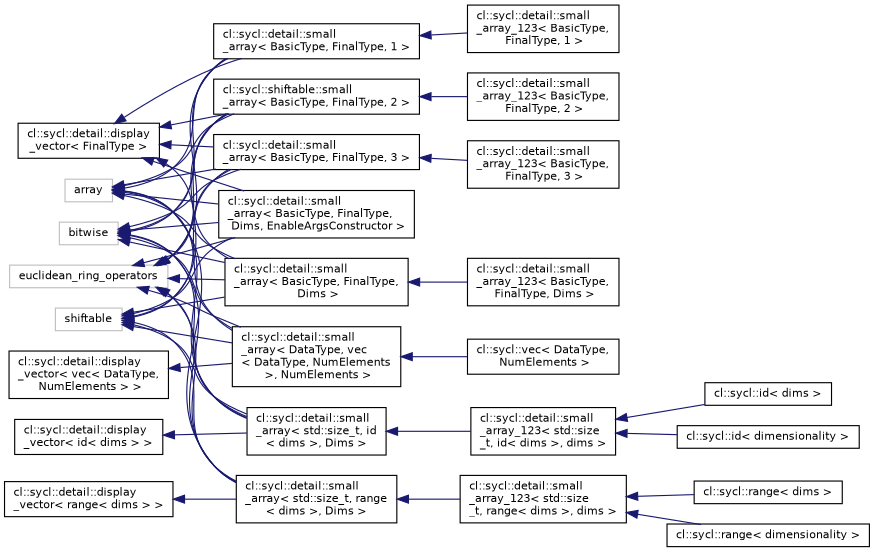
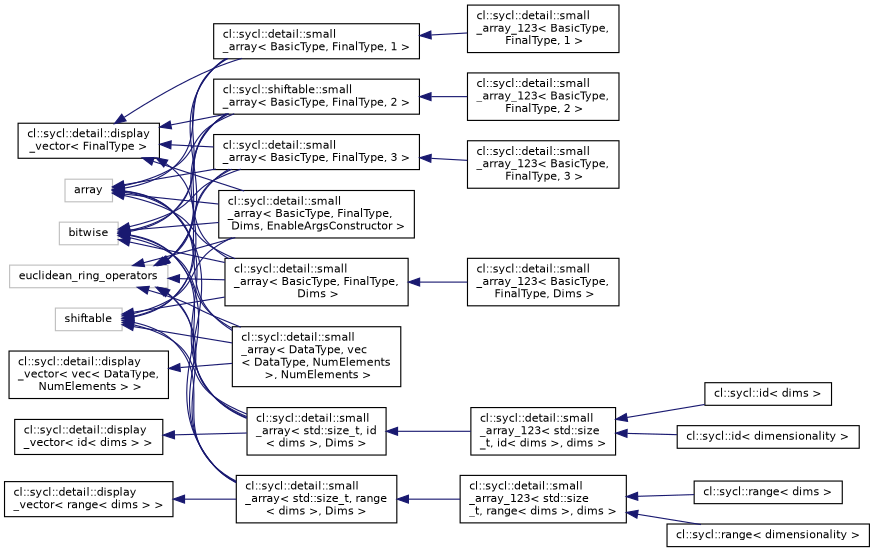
node "cl::sycl::vec< DataType, NumElements >": removed
